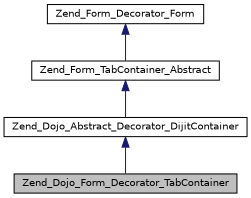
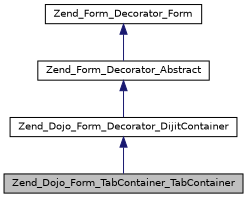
node "Zend_Form_TabContainer_Abstract": label "Zend_Form_TabContainer_Abstract" -> "Zend_Form_Decorator_Abstract"
node "Zend_Dojo_Abstract_Decorator_DijitContainer": label "Zend_Dojo_Abstract_Decorator_DijitContainer" -> "Zend_Dojo_Form_Decorator_DijitContainer"
node "Zend_Dojo_Form_Decorator_TabContainer": label "Zend_Dojo_Form_Decorator_TabContainer" -> "Zend_Dojo_Form_TabContainer_TabContainer"
